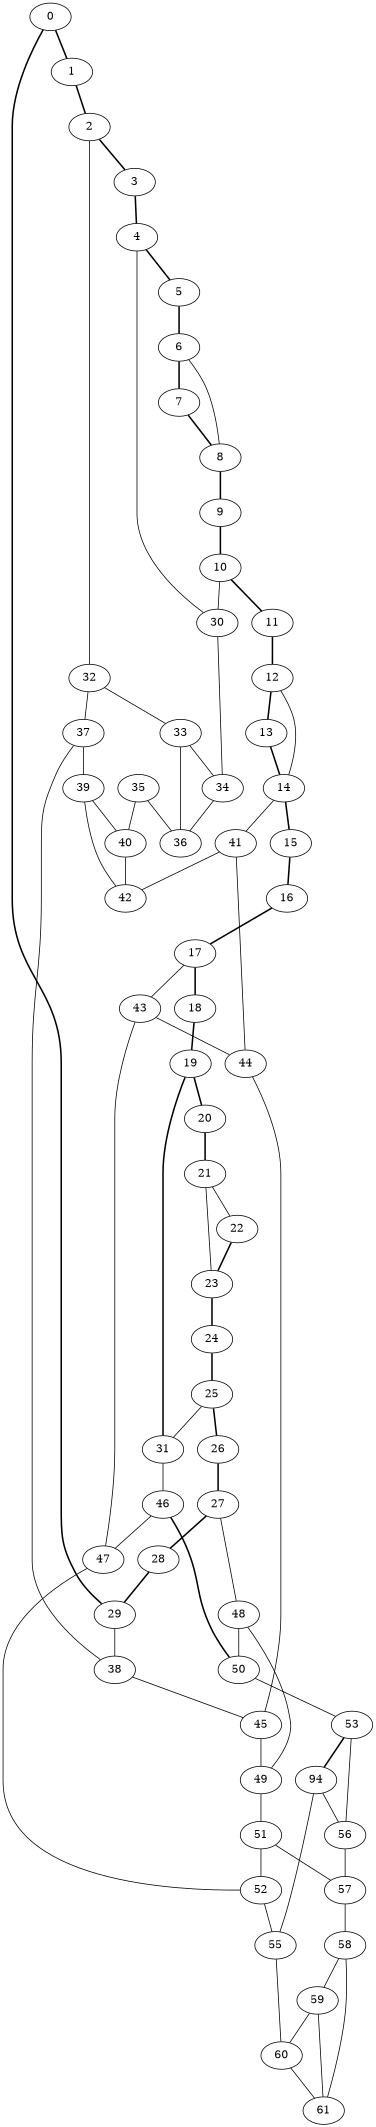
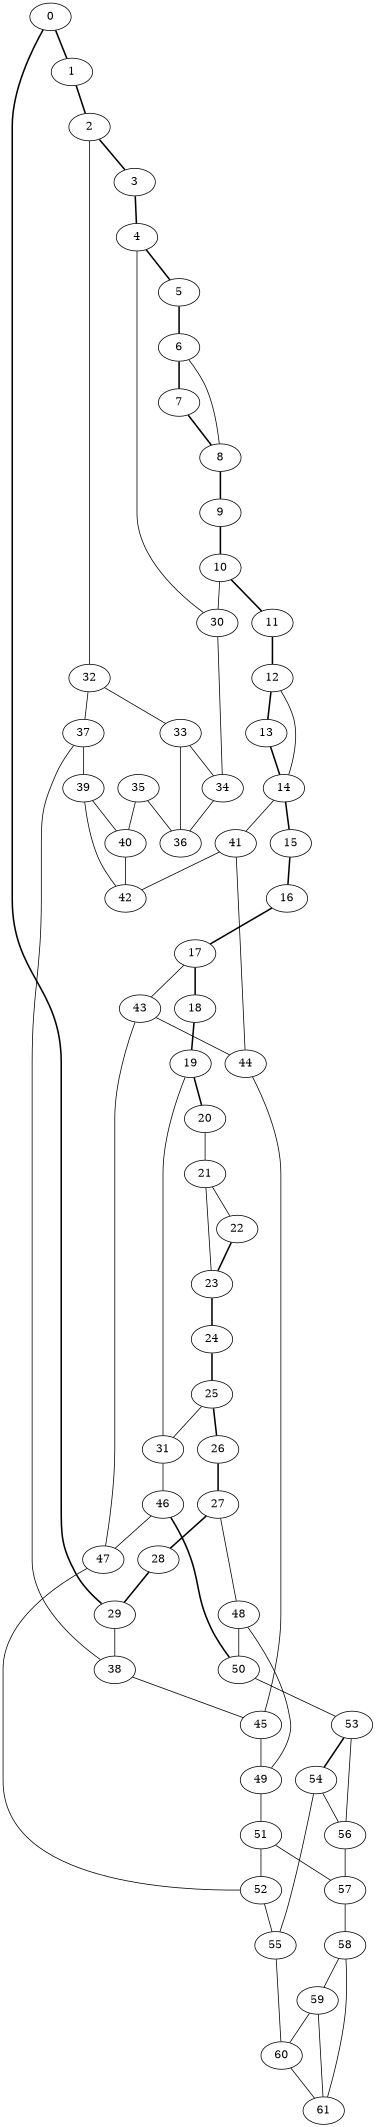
edge "20" -- "21": style bold -> solid
edge "19" -- "31": style bold -> solid
node "94": label "94" -> "54"
